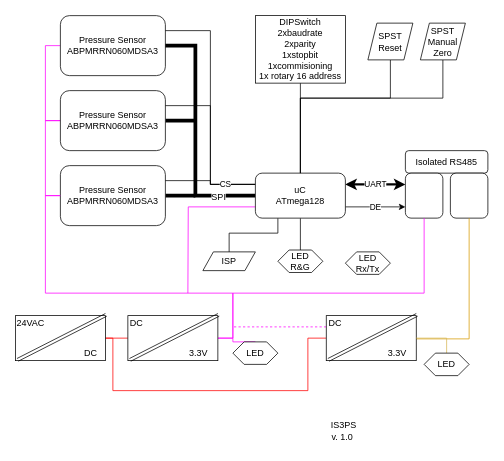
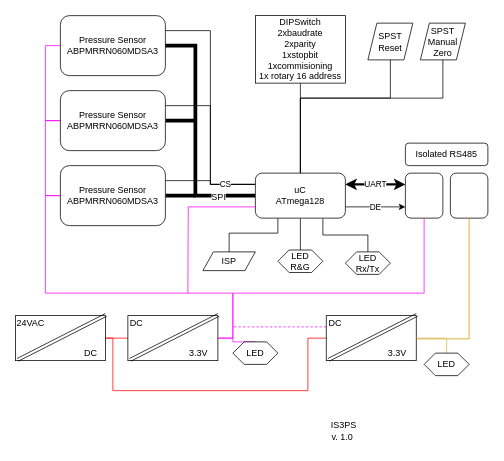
node "Isolated RS485": moved (447, 162) -> (447, 154)
edge "uC ATmega128" -- "LED Rx/Tx": added
